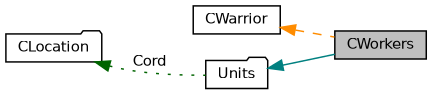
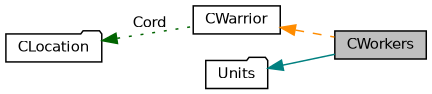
edge "Units" -> "CLocation": now "CWarrior" -> "CLocation"
